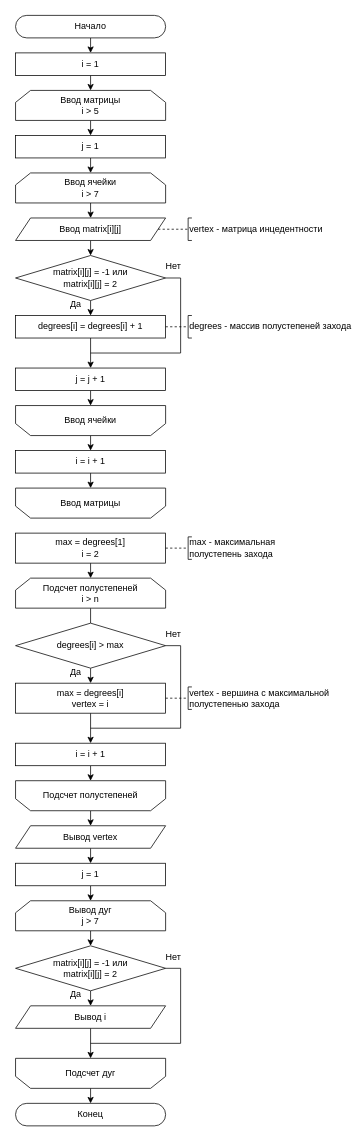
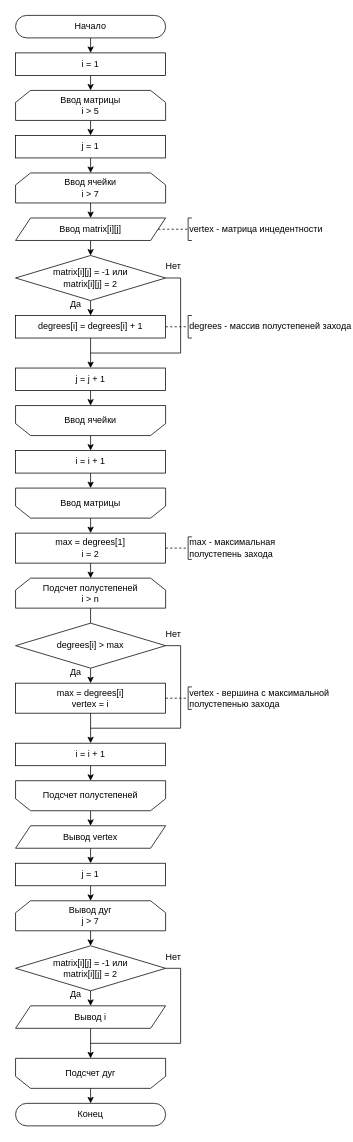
edge "Ввод матрицы" -> "max = degrees[1] i = 2": added
